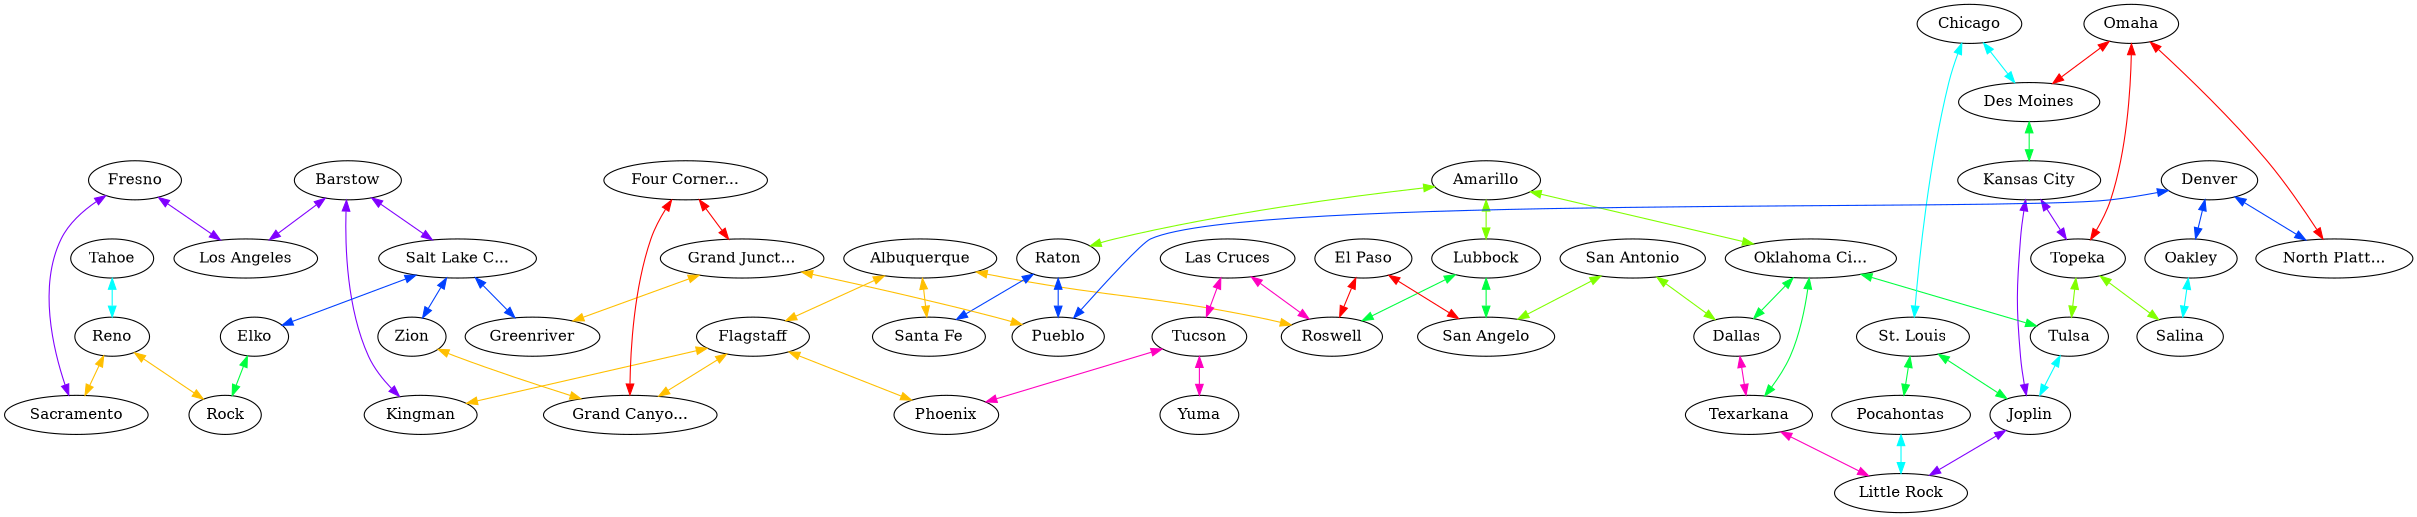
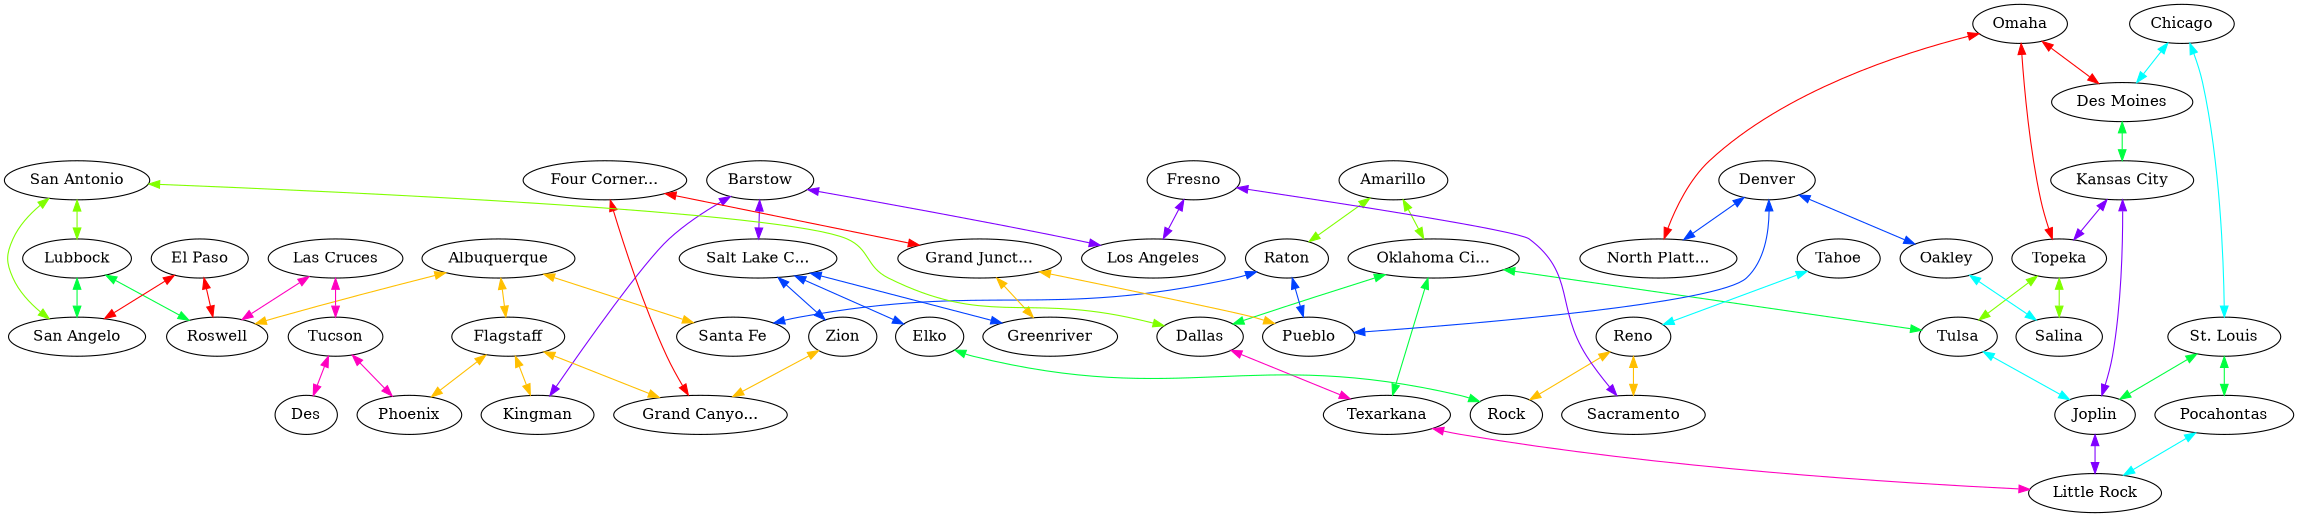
edge "Amarillo" -- "Lubbock": now "San Antonio" -- "Lubbock"
node "Yuma": label "Yuma" -> "Des"
